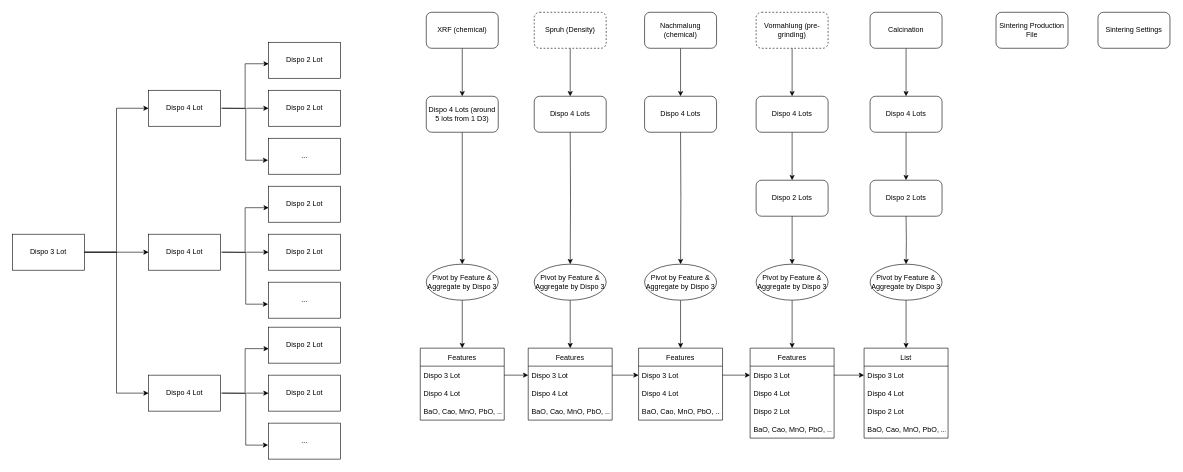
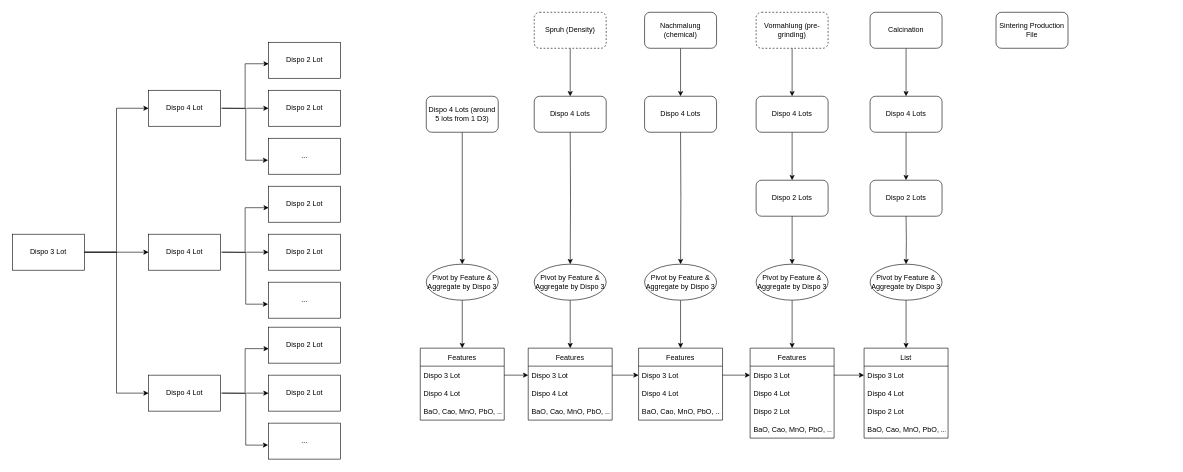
node "XRF (chemical)": removed
node "Sintering Settings": removed
edge "XRF (chemical)" -> "Dispo 4 Lots (around 5 lots from 1 D3)": removed
